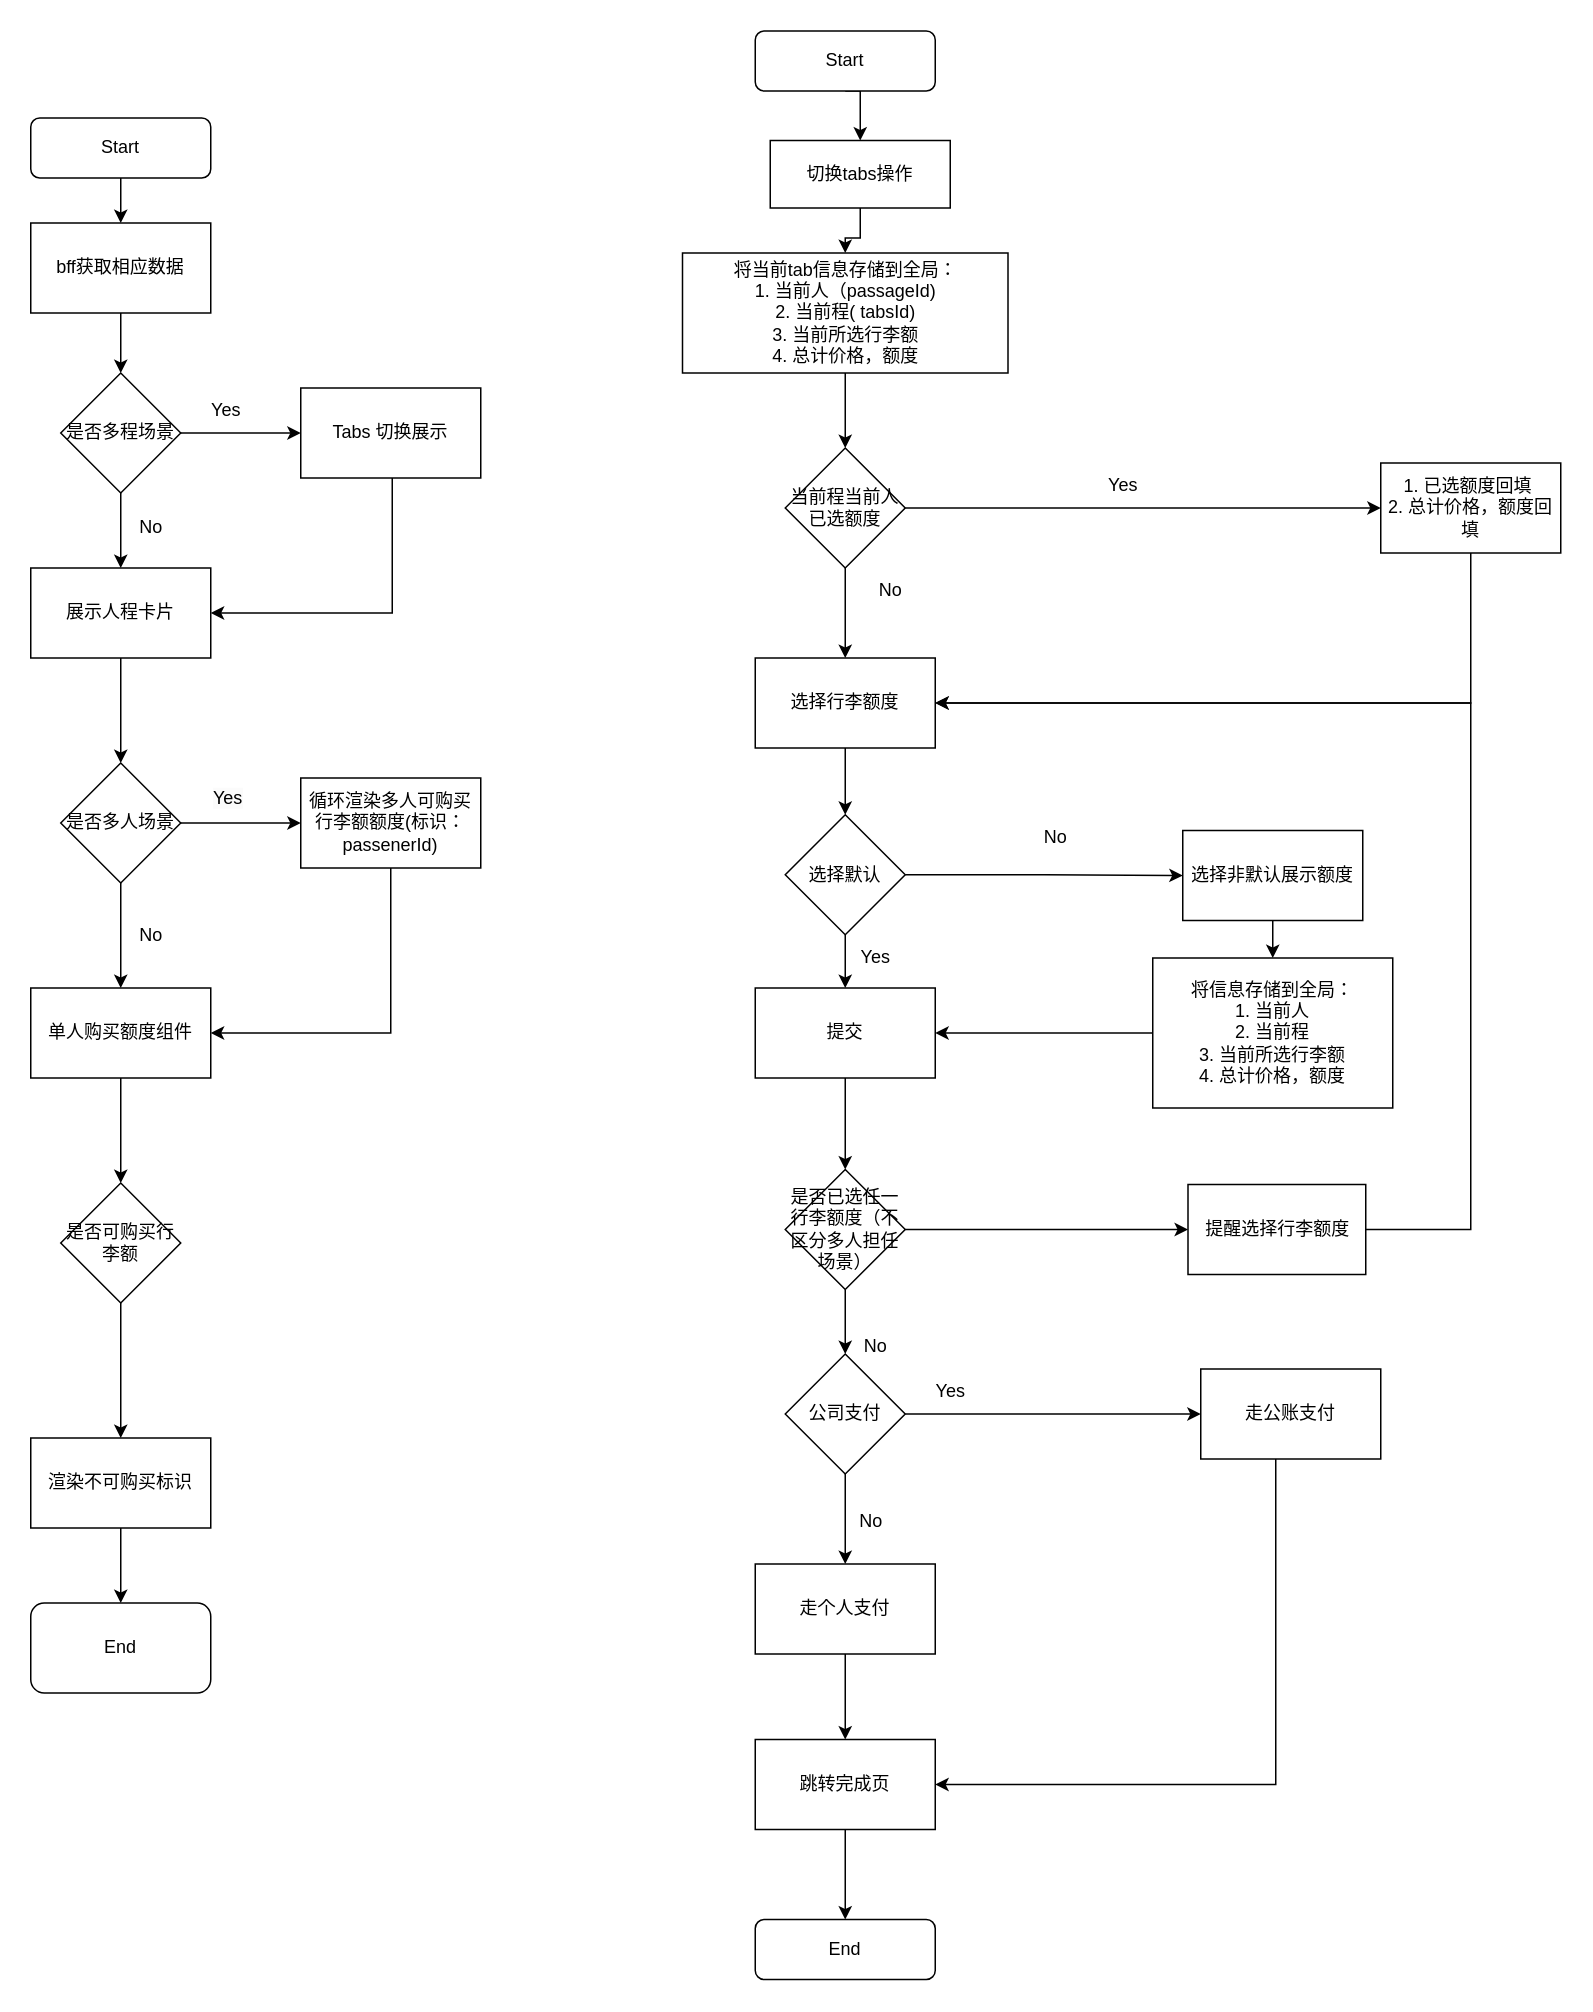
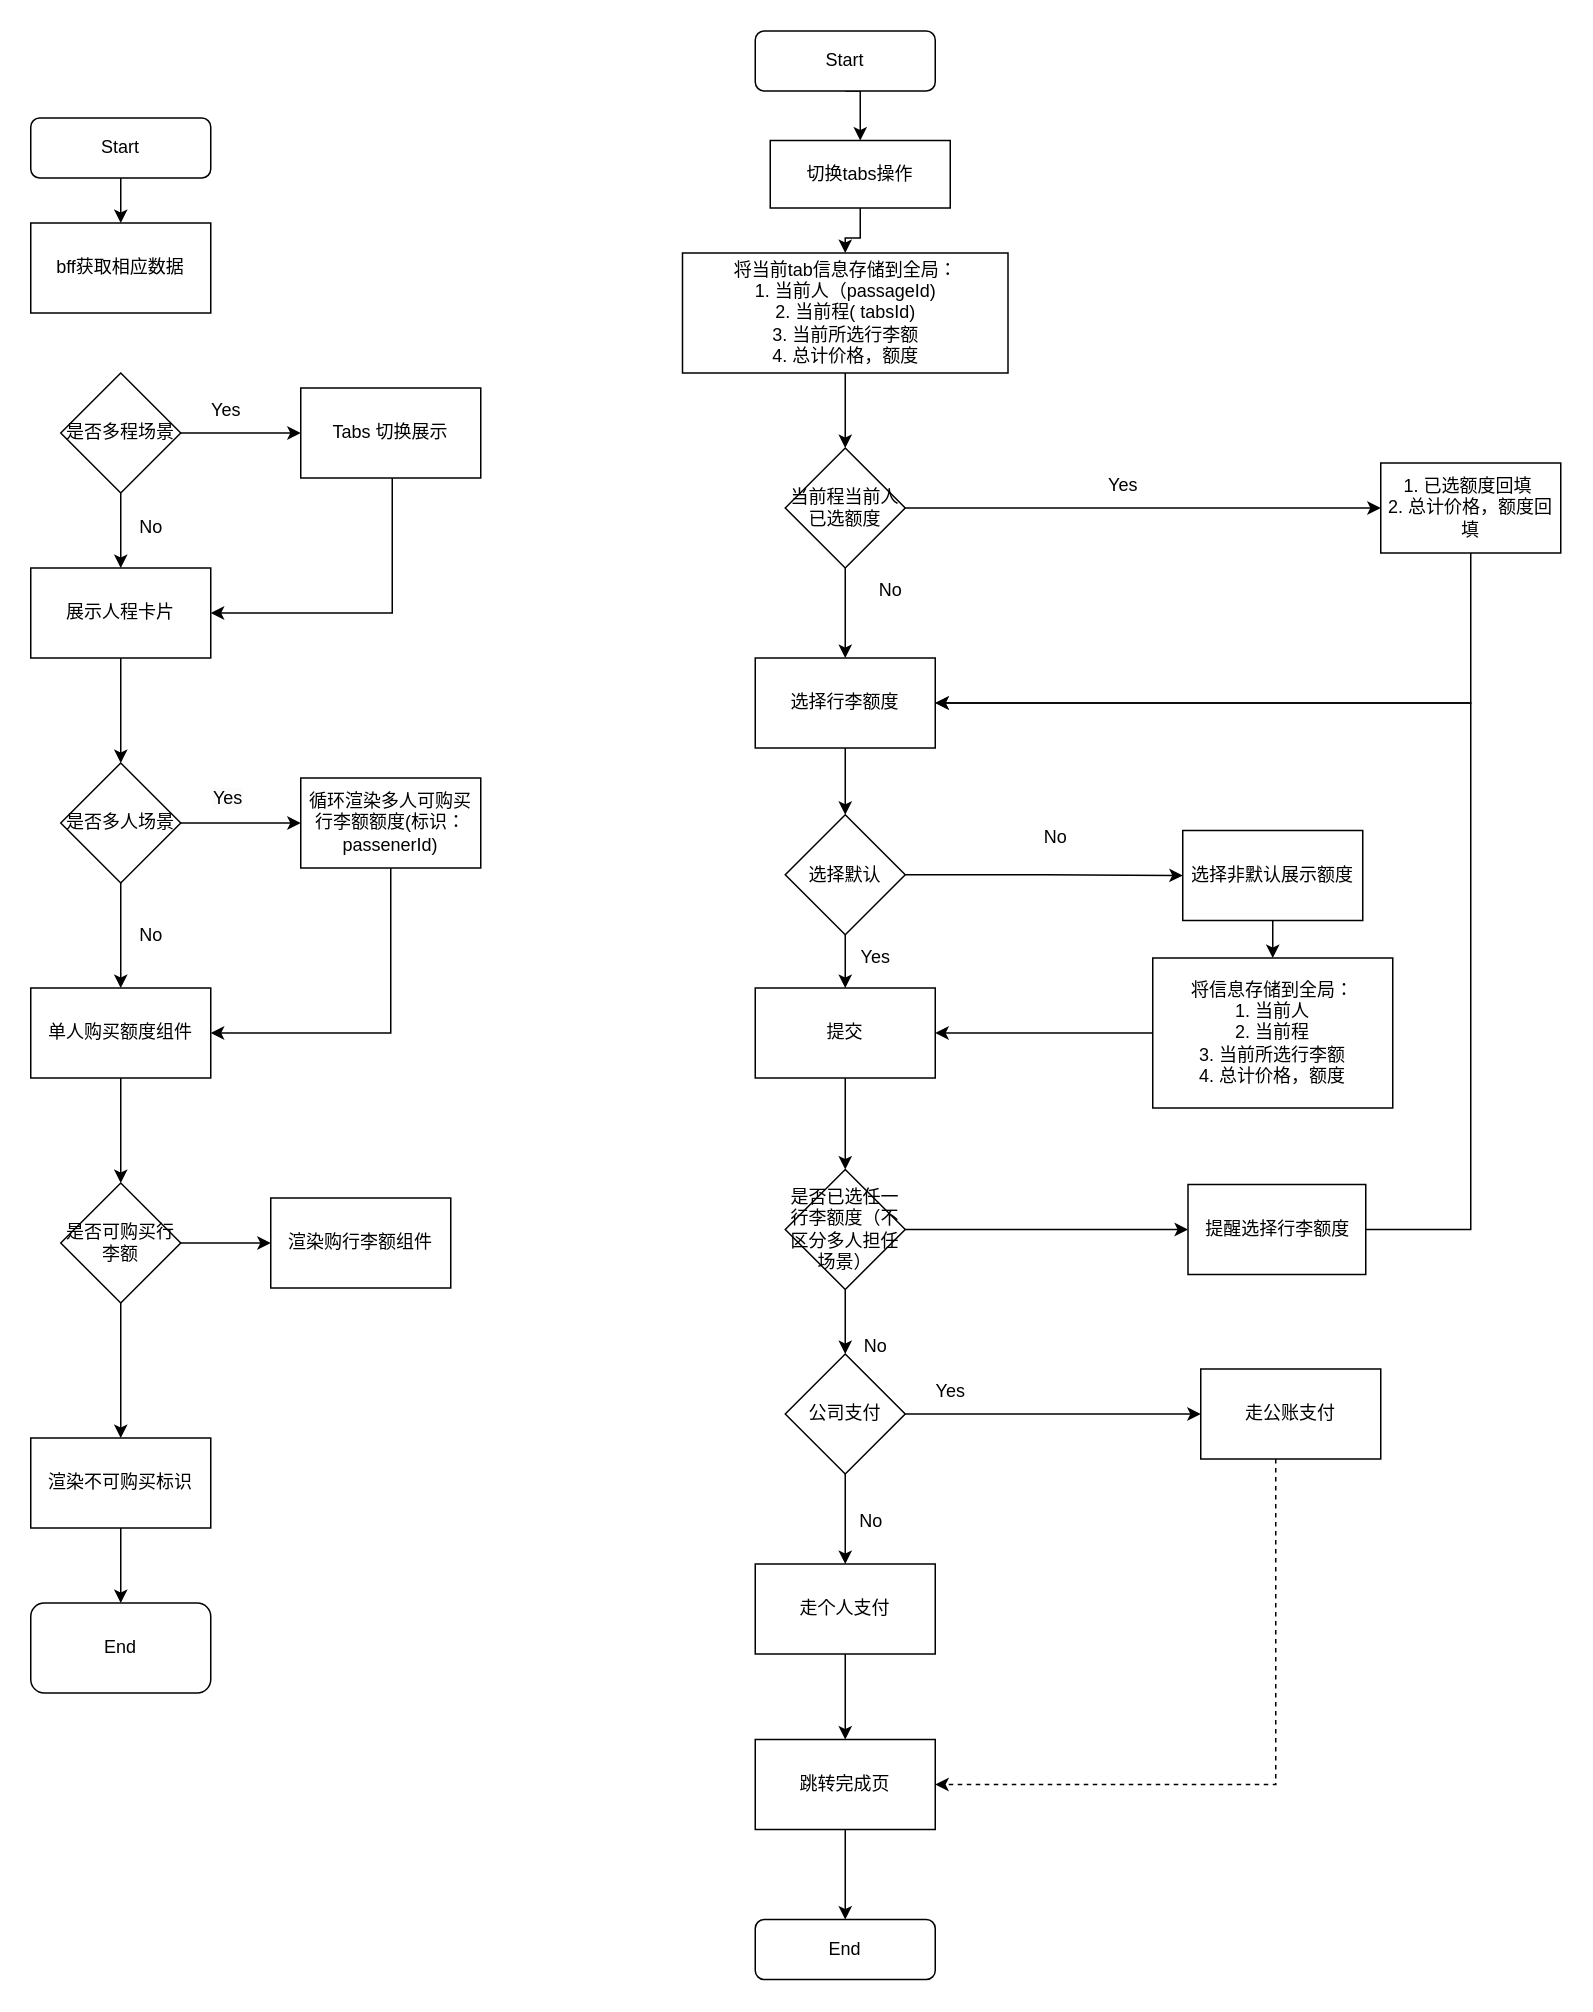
edge "bff获取相应数据" -> "是否多程场景": removed
edge "是否可购买行李额" -> "渲染购行李额组件": added
node "渲染购行李额组件": added
edge "走公账支付" -> "跳转完成页": style solid -> dashed
